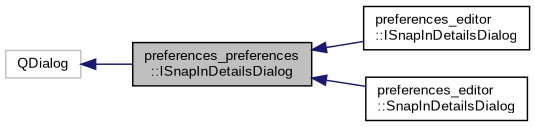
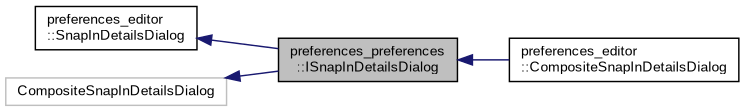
node "preferences_editor ::ISnapInDetailsDialog": label "preferences_editor ::ISnapInDetailsDialog" -> "preferences_editor ::CompositeSnapInDetailsDialog"
node "QDialog": label "QDialog" -> "CompositeSnapInDetailsDialog"
edge "preferences_editor ::SnapInDetailsDialog" -> "preferences_preferences ::ISnapInDetailsDialog": reversed
